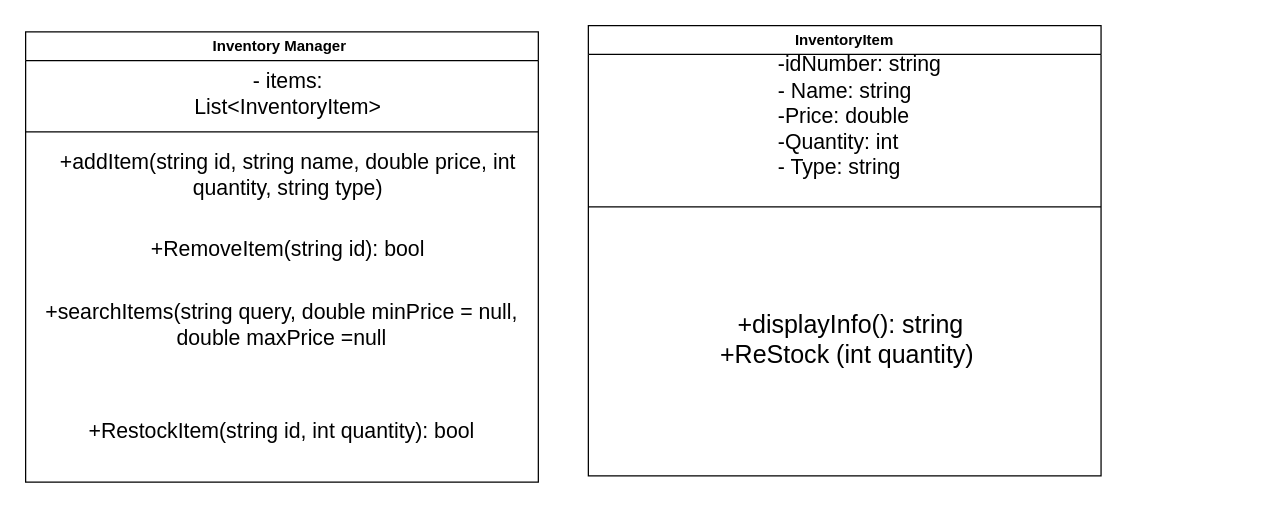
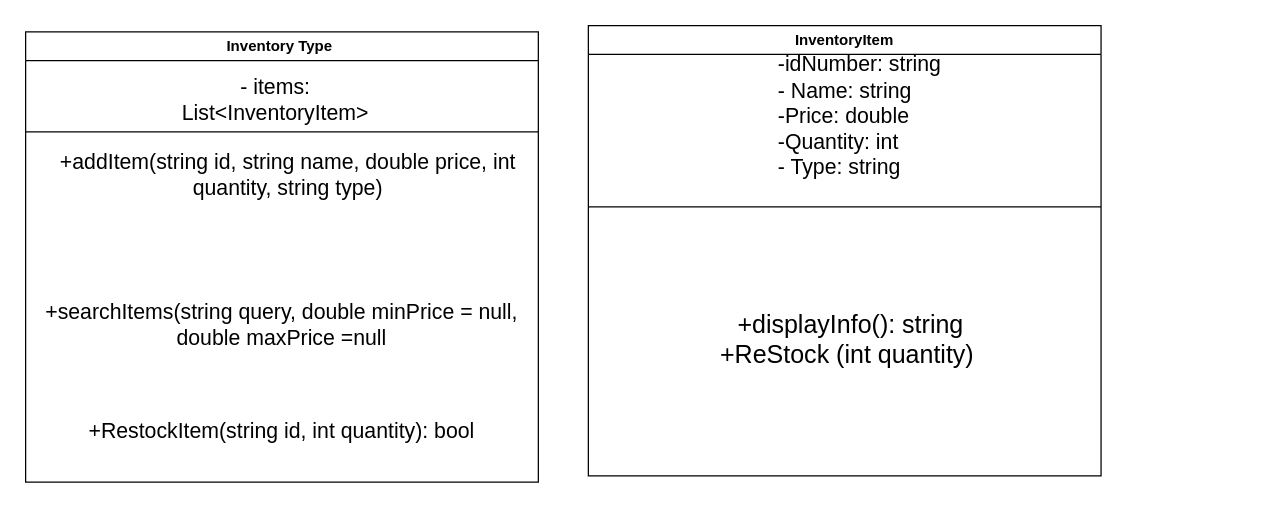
node "Inventory Manager": label "Inventory Manager" -> "Inventory Type"
node "- items: List<InventoryItem>": moved (288, 94) -> (276, 101)
node "+RemoveItem(string id): bool": removed
